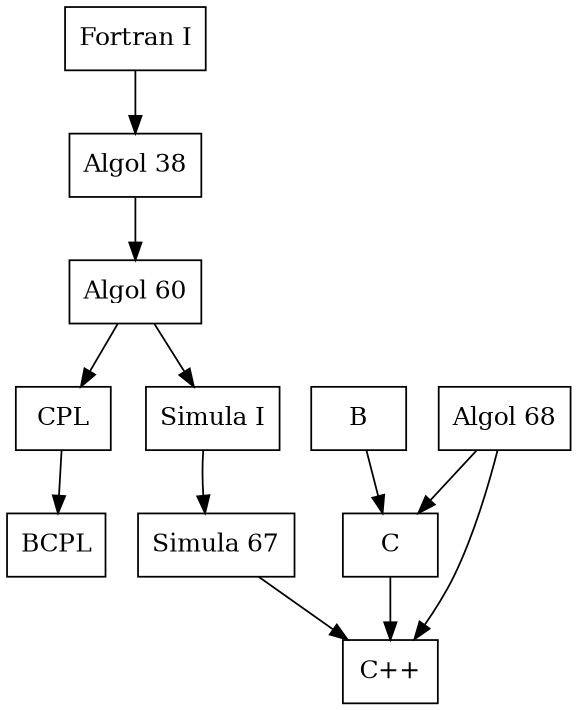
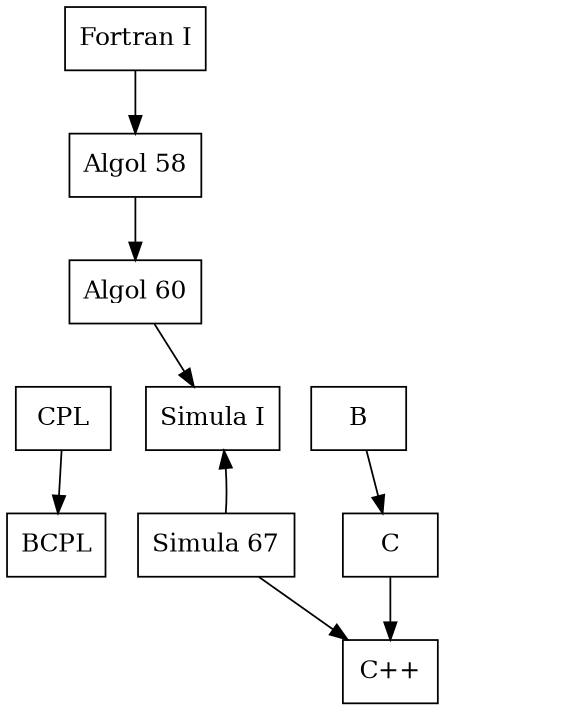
node "Algol 38": label "Algol 38" -> "Algol 58"
edge "Algol 60" -> "CPL": removed
node "Algol 68": removed
edge "Simula I" -> "Simula 67": reversed
